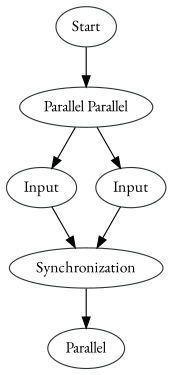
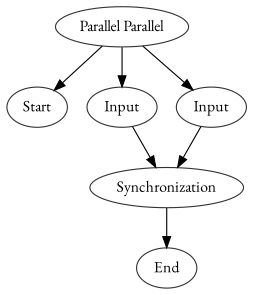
edge "Start" -> "Parallel Parallel": reversed
node "Parallel": label "Parallel" -> "End"
